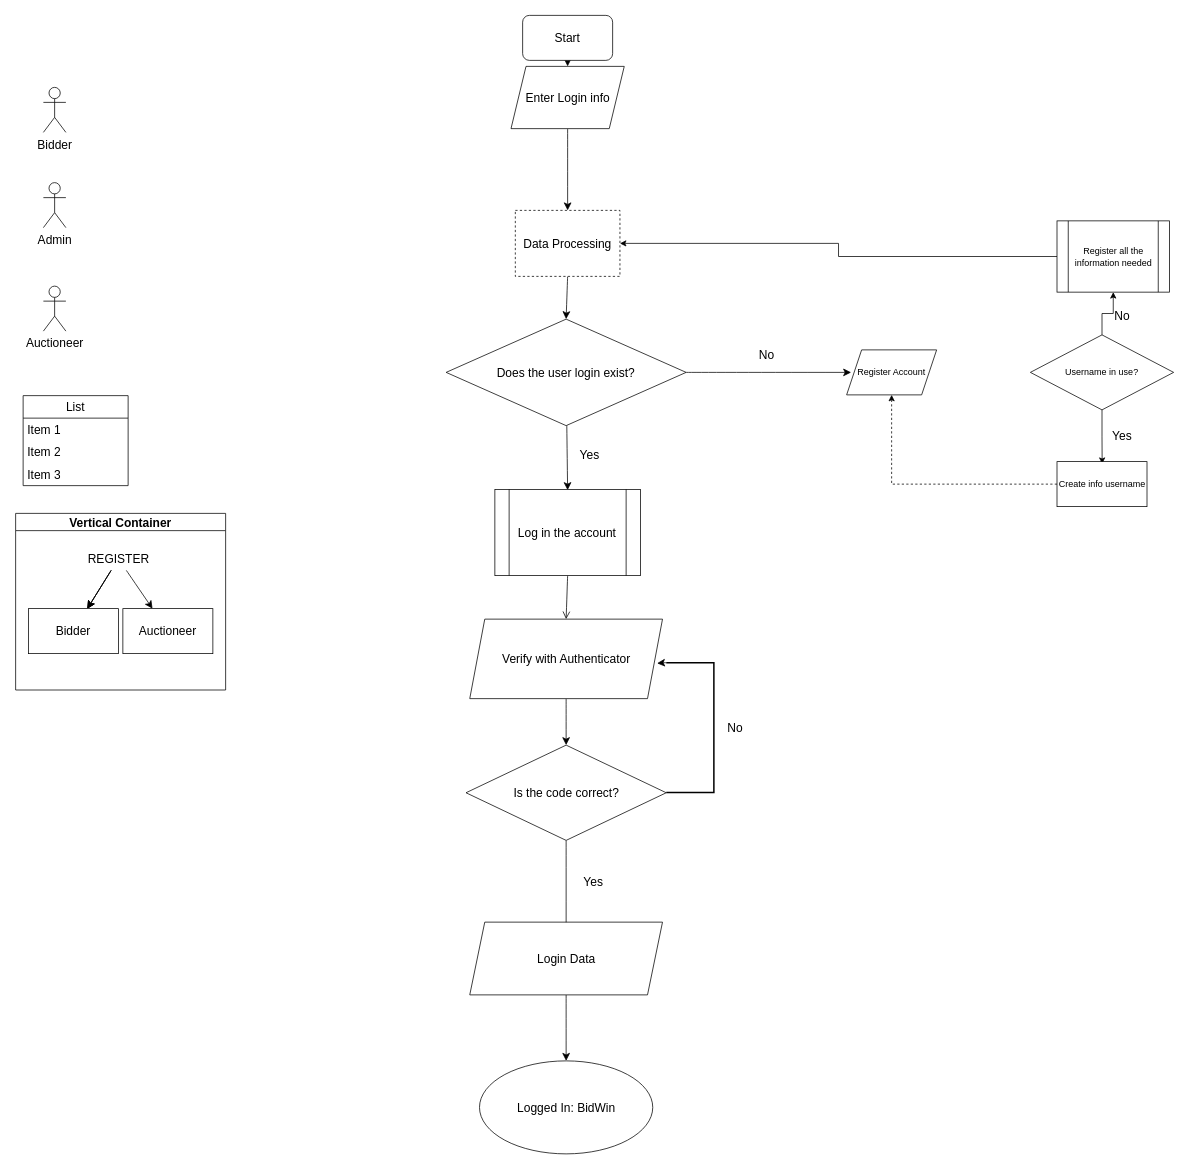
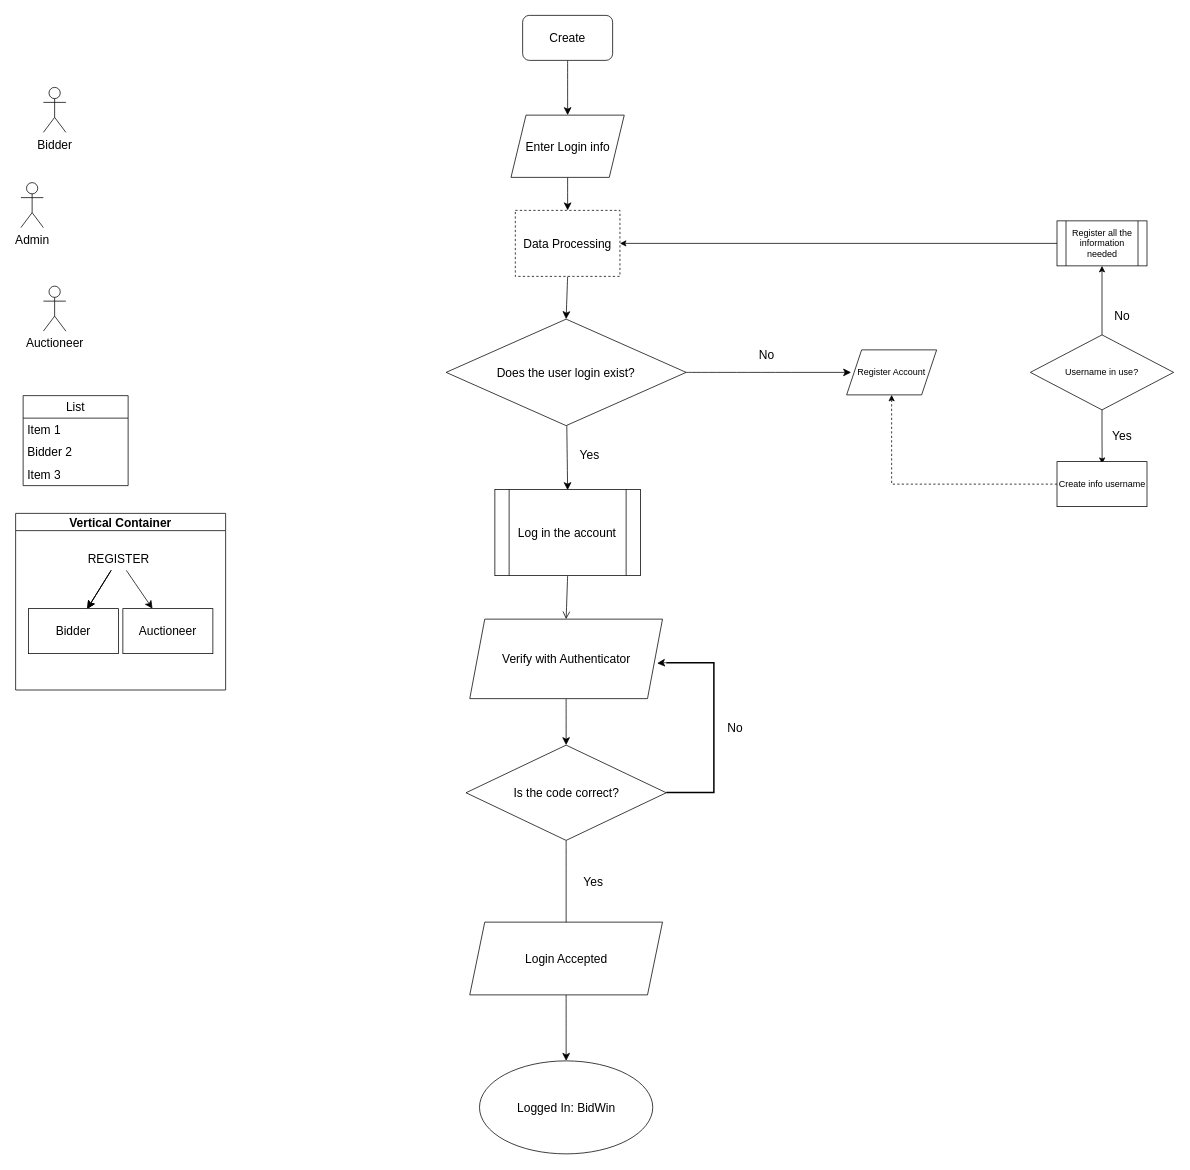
node "Start": label "Start" -> "Create"
node "Enter Login info": moved (567, 98) -> (567, 146)
node "Admin": moved (54, 205) -> (32, 205)
node "Register all the information needed": size 113x71 -> 90x45
node "Item 2": label "Item 2" -> "Bidder 2"
node "Login Data": label "Login Data" -> "Login Accepted"
